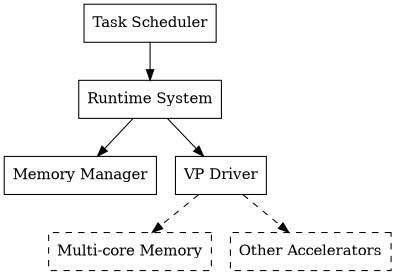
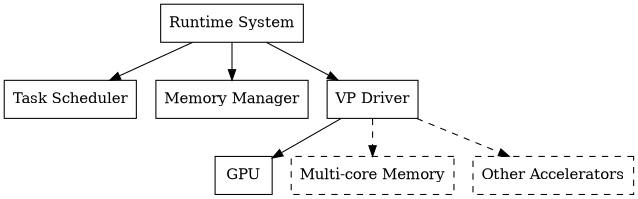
edge "Task Scheduler" -> "Runtime System": reversed
node "GPU": added
